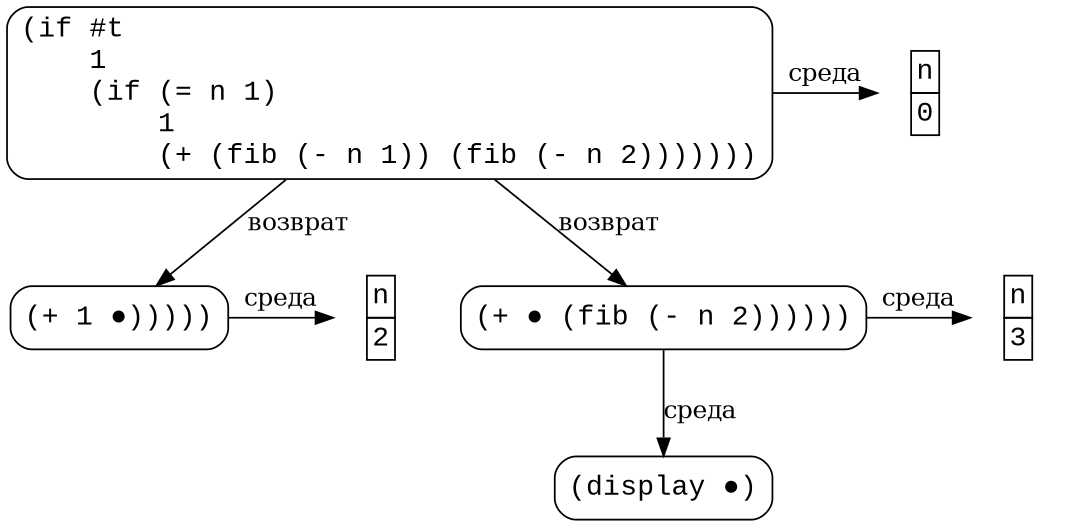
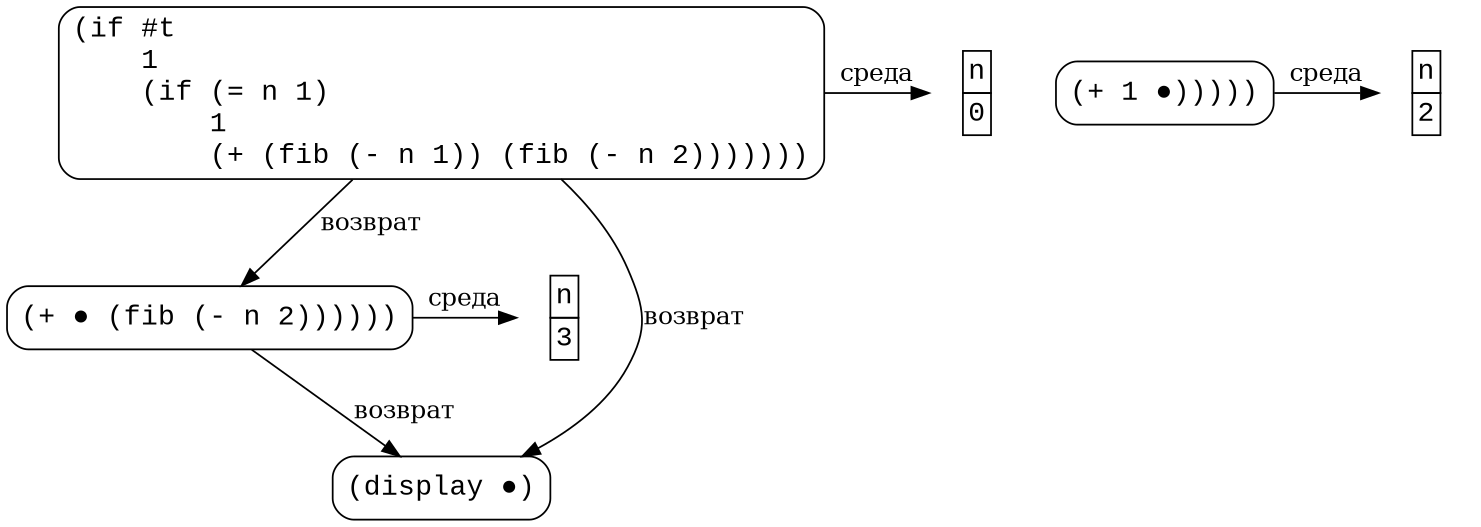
edge "(if #t 1 (if (= n 1) 1 (+ (fib (- n 1)) (fib (- n 2)))))))" -> "(+ 1 ●)))))": now "(if #t 1 (if (= n 1) 1 (+ (fib (- n 1)) (fib (- n 2)))))))" -> "(display ●)"
edge "(+ ● (fib (- n 2))))))" -> "(display ●)": label "среда" -> "возврат"
